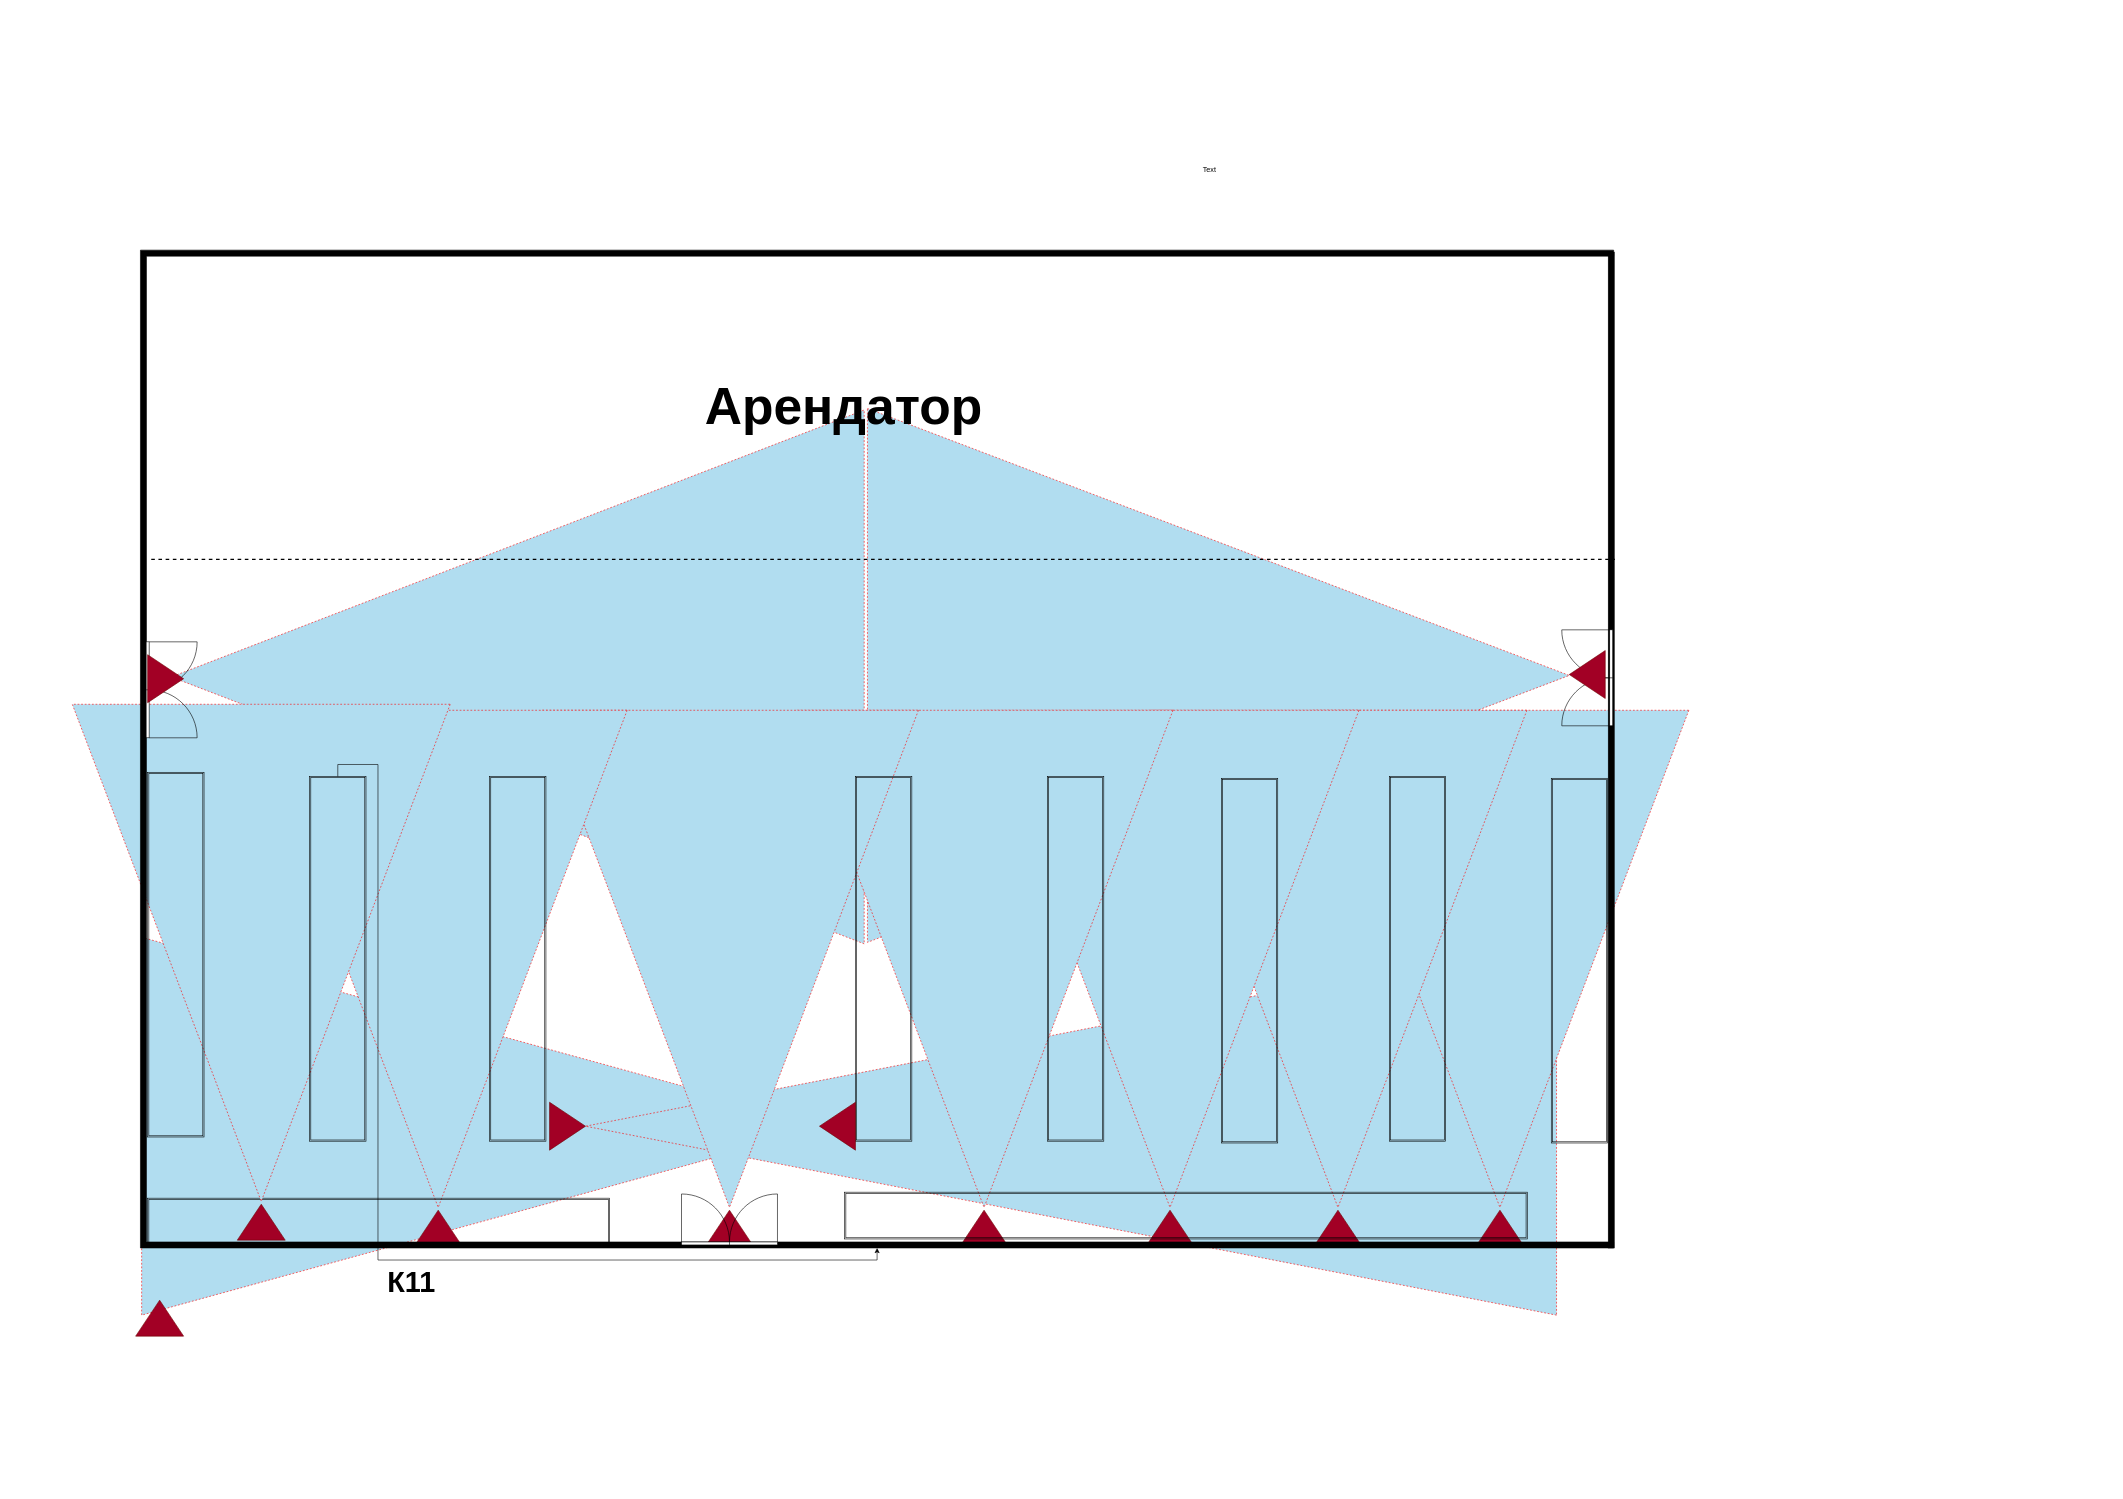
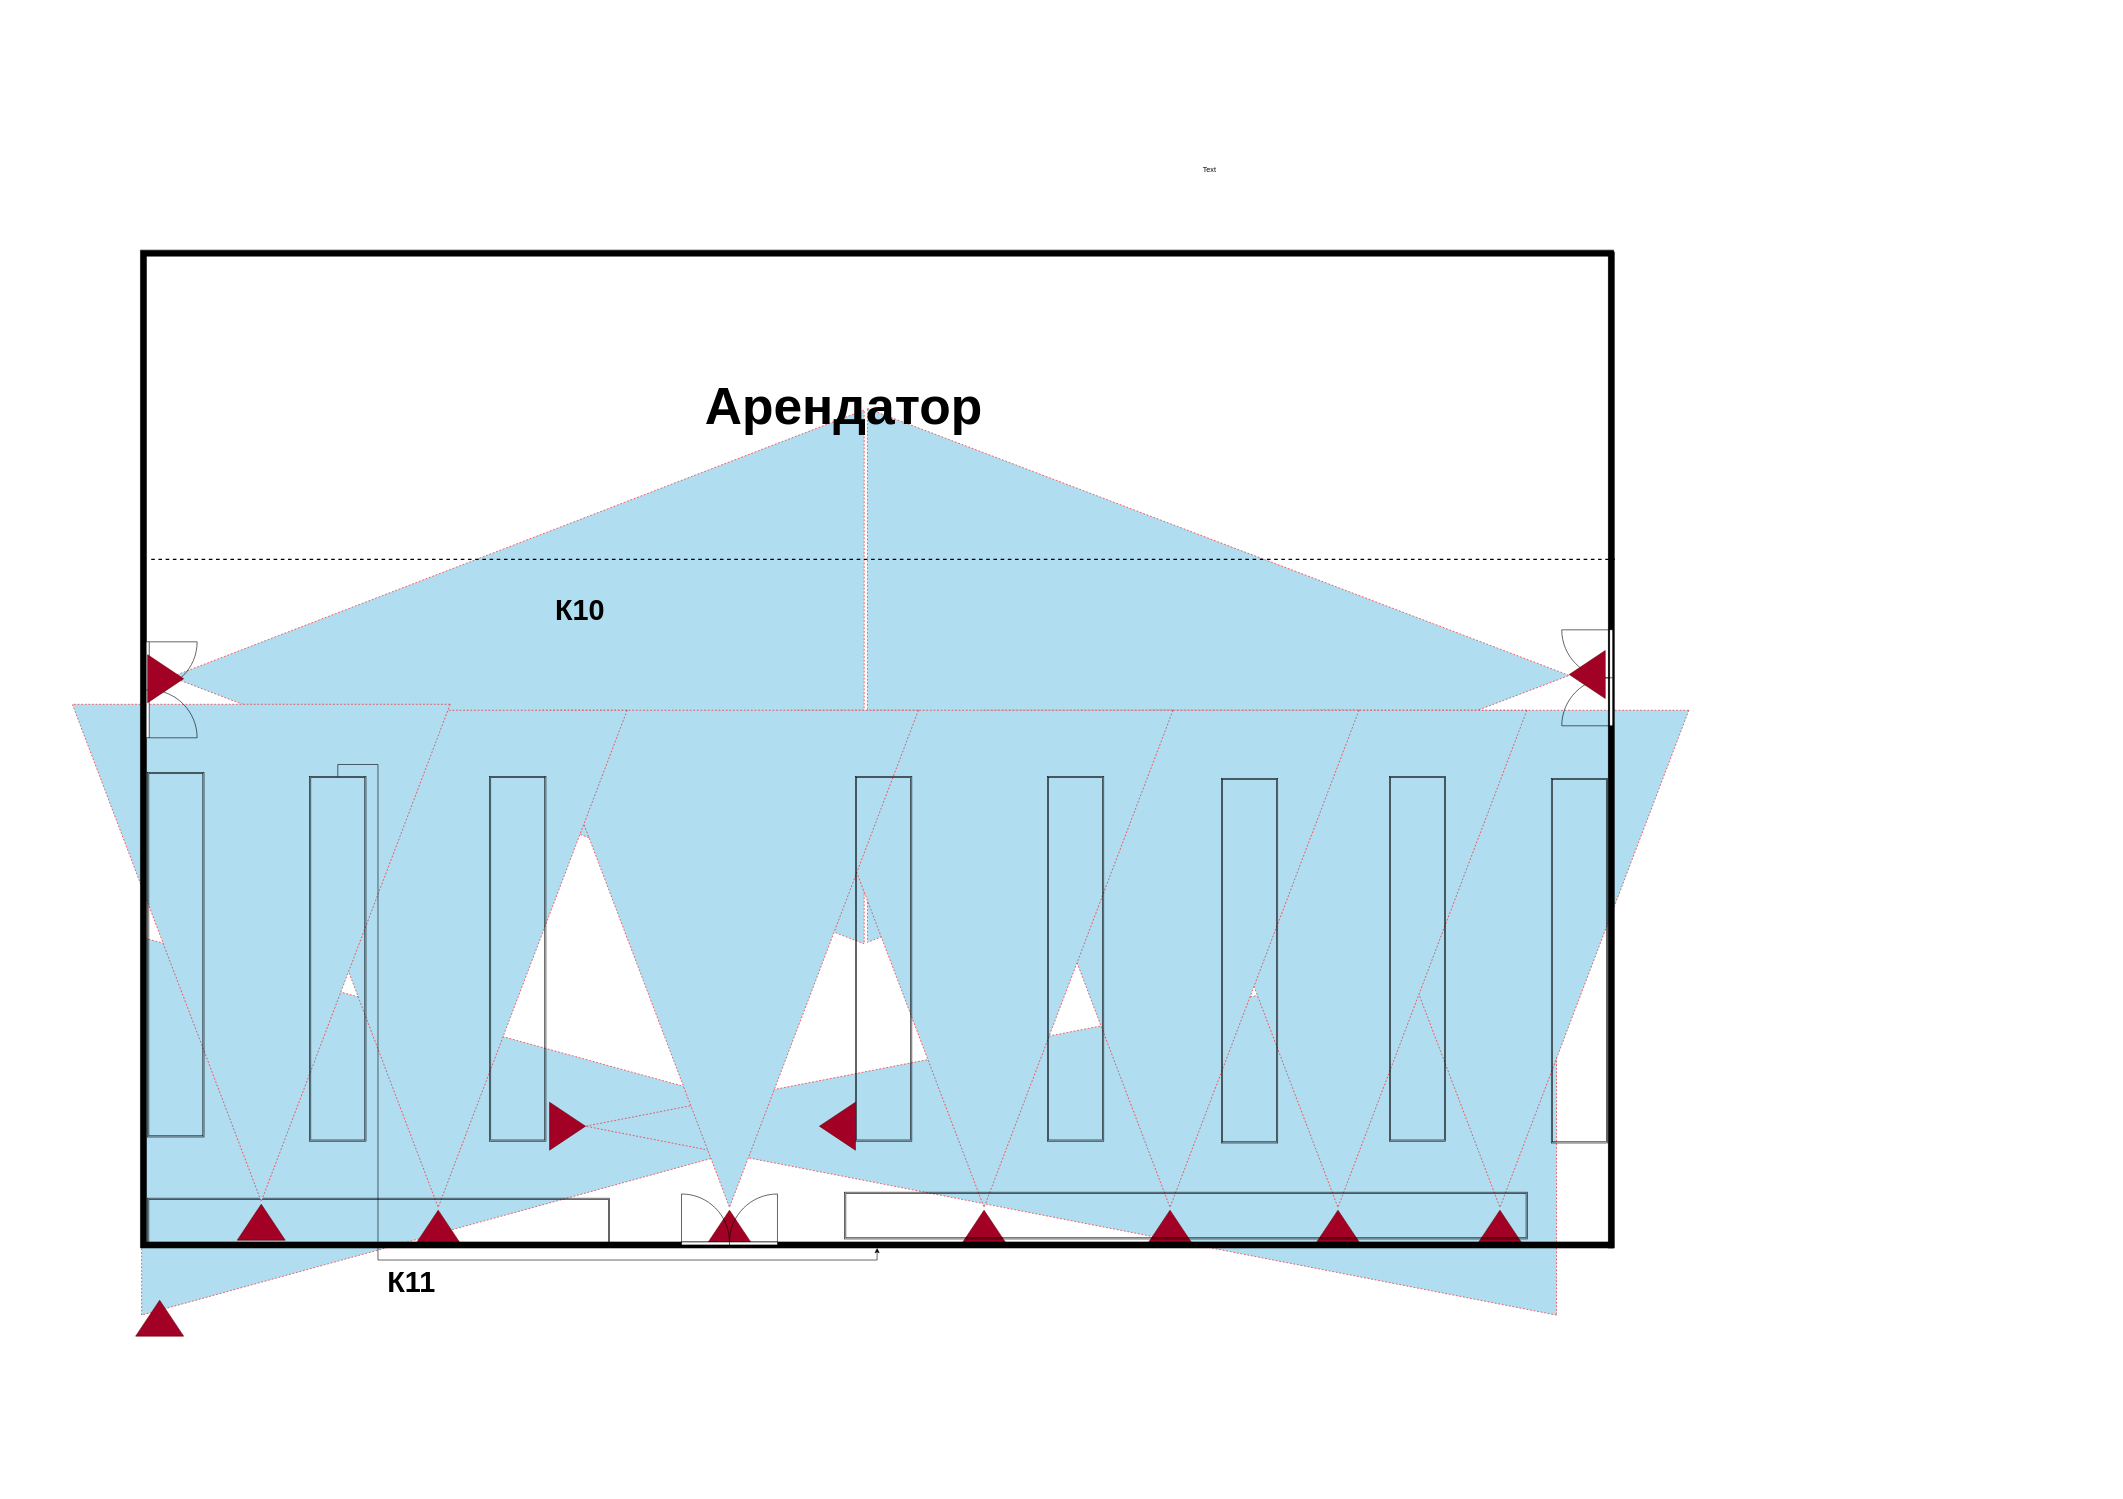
node "К10": added
